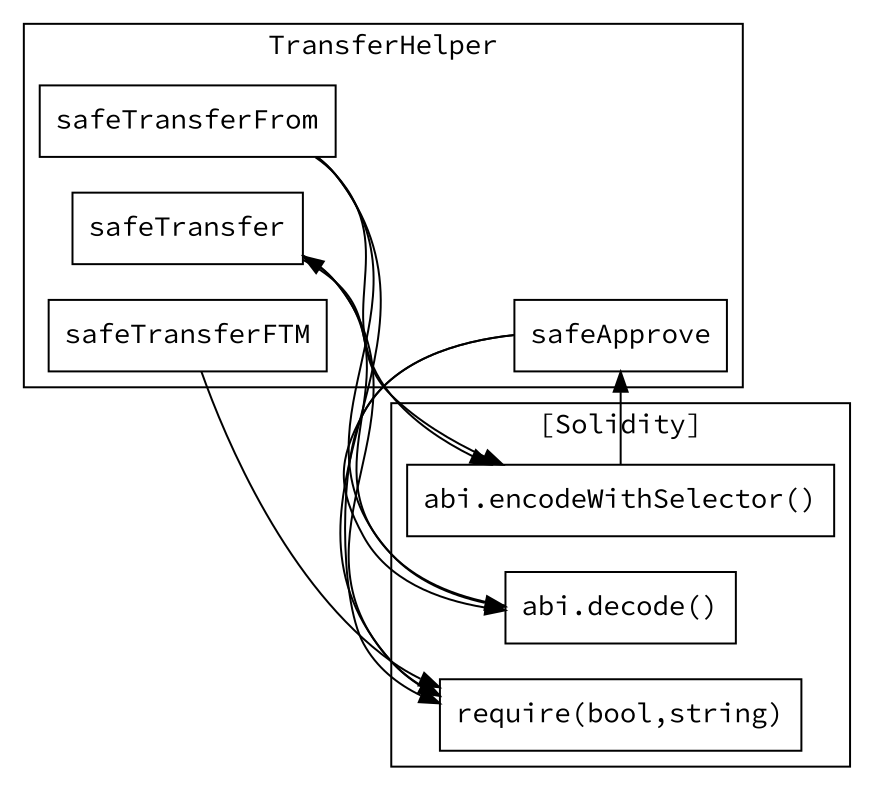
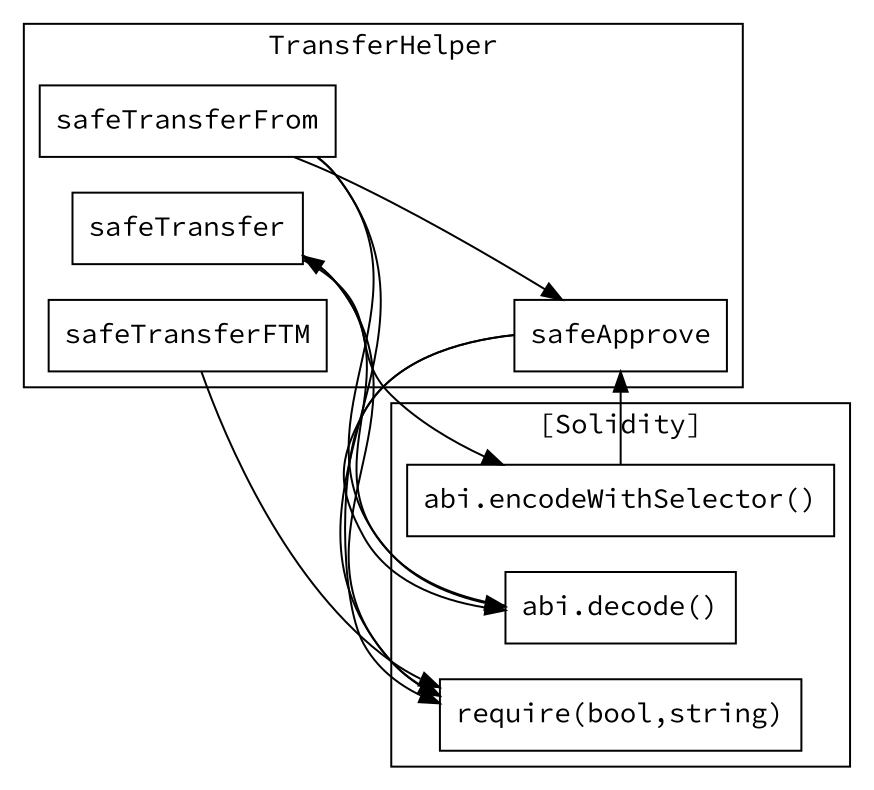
edge "safeTransferFrom" -> "abi.encodeWithSelector()": now "safeTransferFrom" -> "safeApprove"
